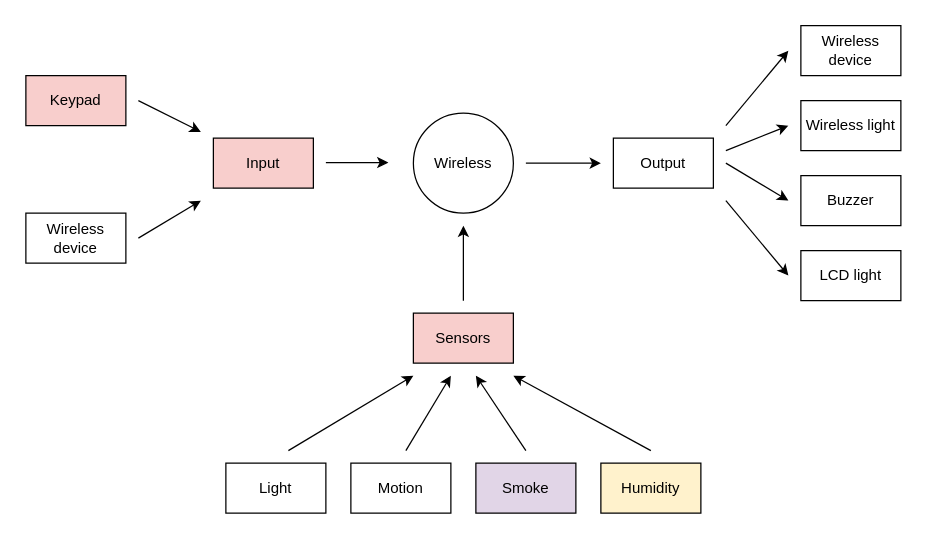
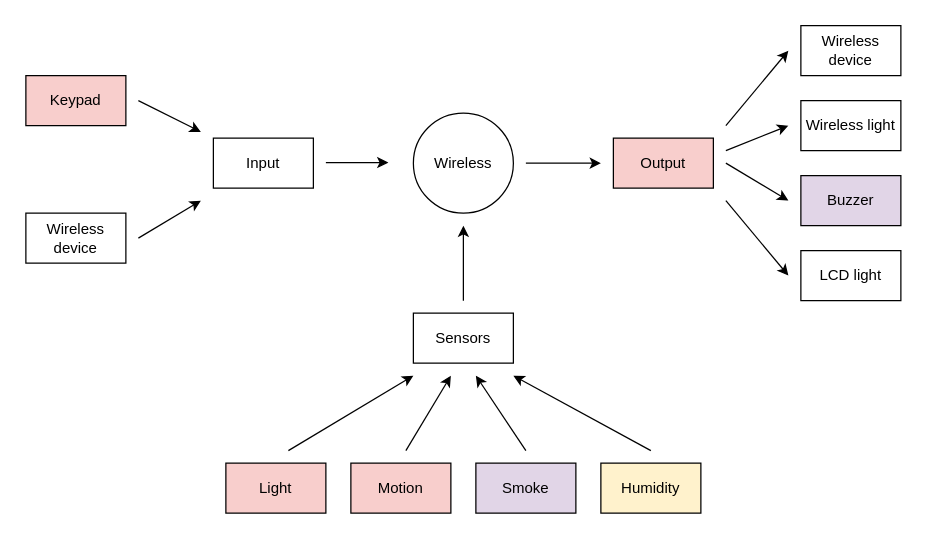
node "Input": fillcolor #f8cecc -> #ffffff
node "Output": fillcolor #ffffff -> #f8cecc
node "Buzzer": fillcolor #ffffff -> #e1d5e7
node "Sensors": fillcolor #f8cecc -> #ffffff
node "Light": fillcolor #ffffff -> #f8cecc
node "Motion": fillcolor #ffffff -> #f8cecc
